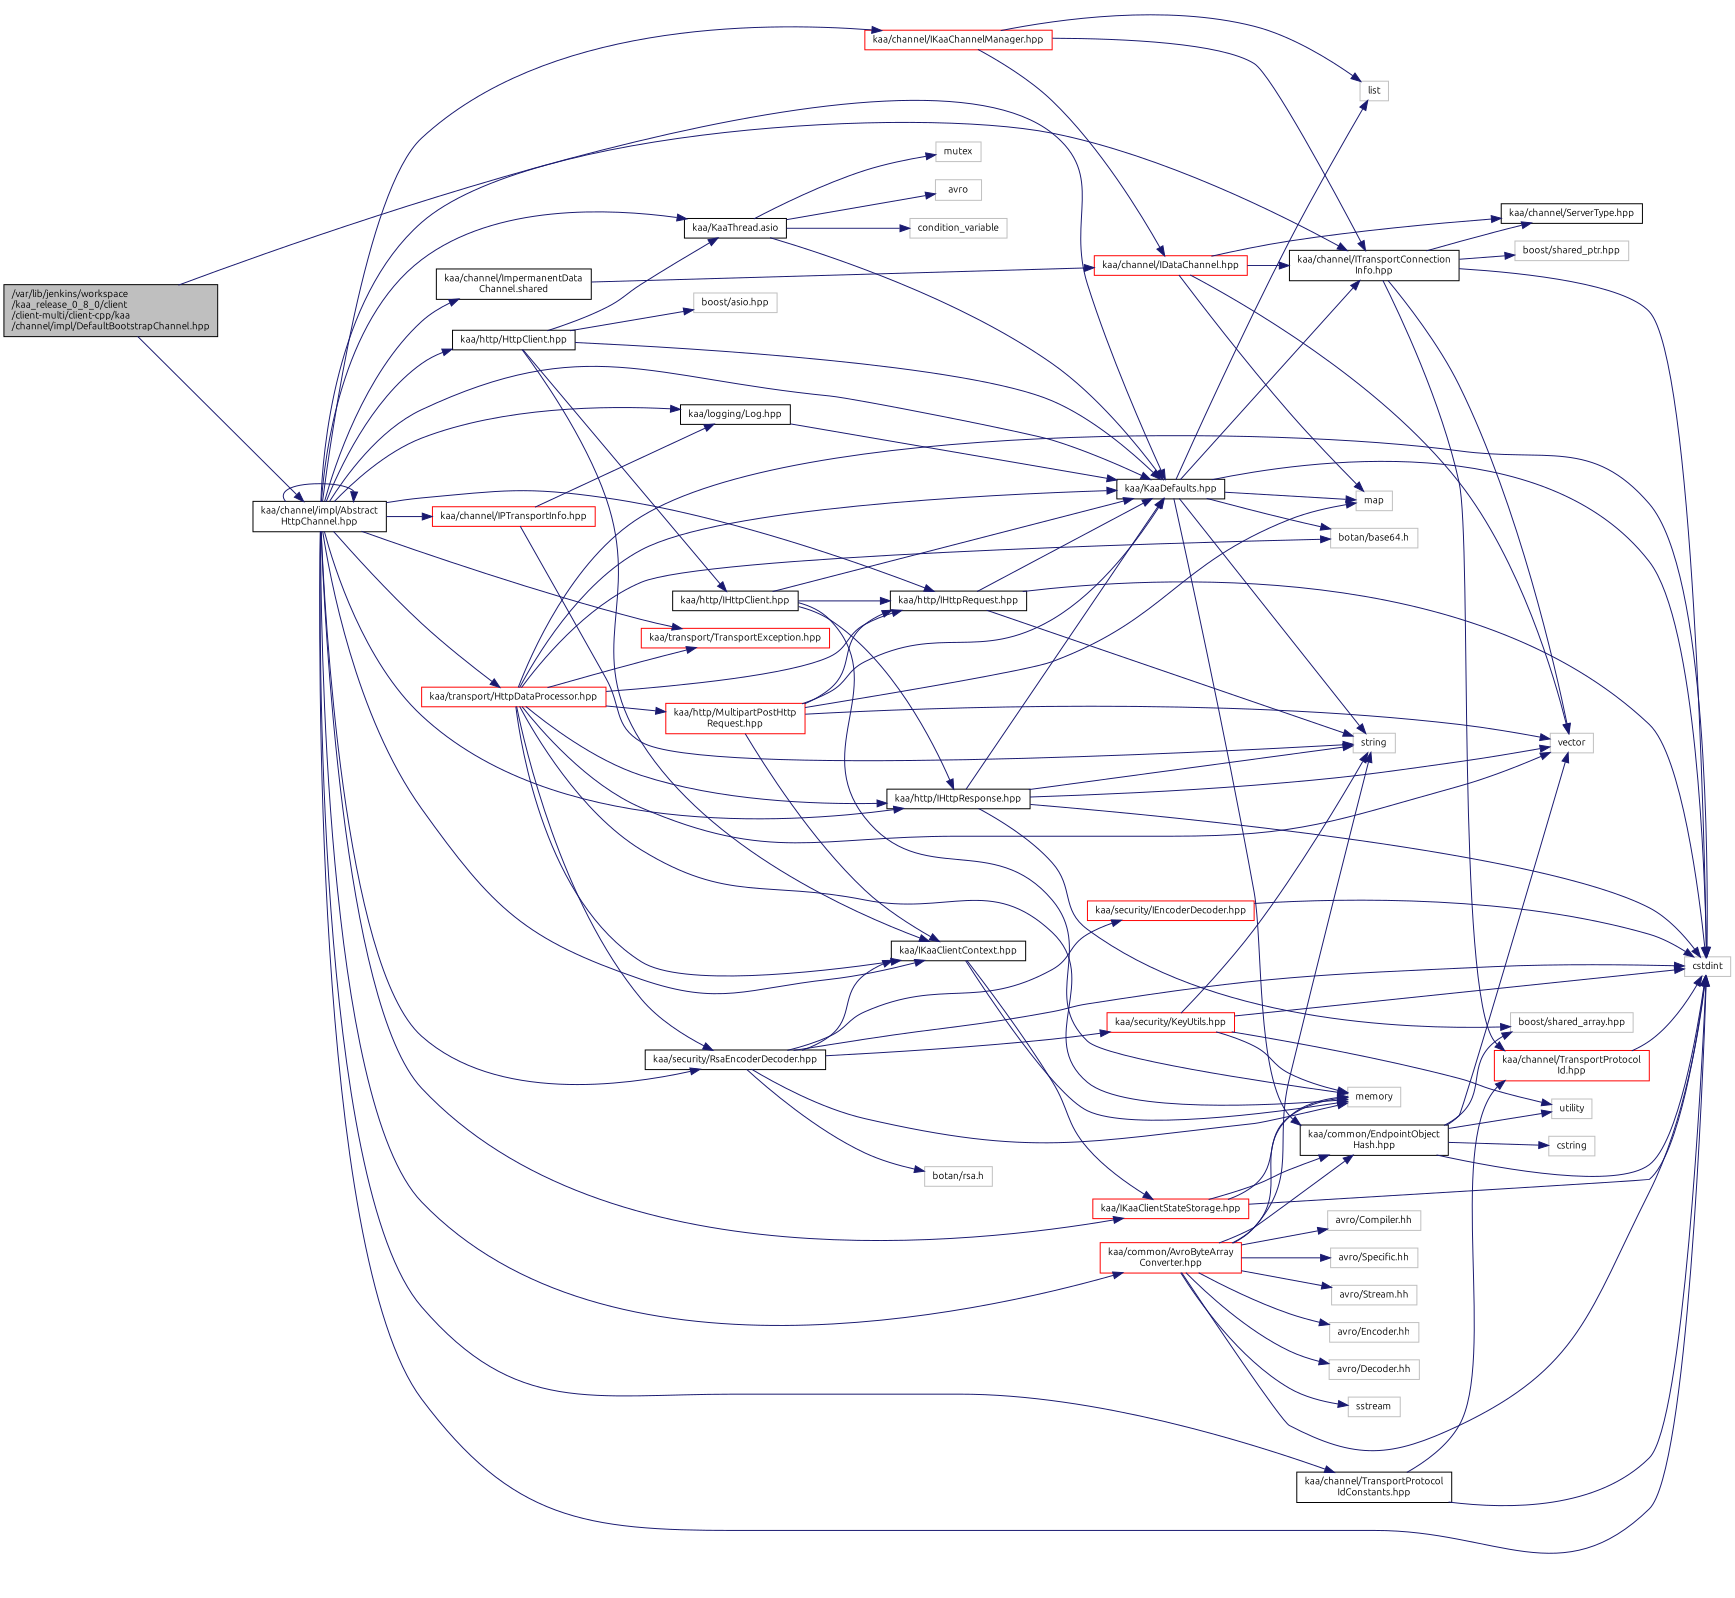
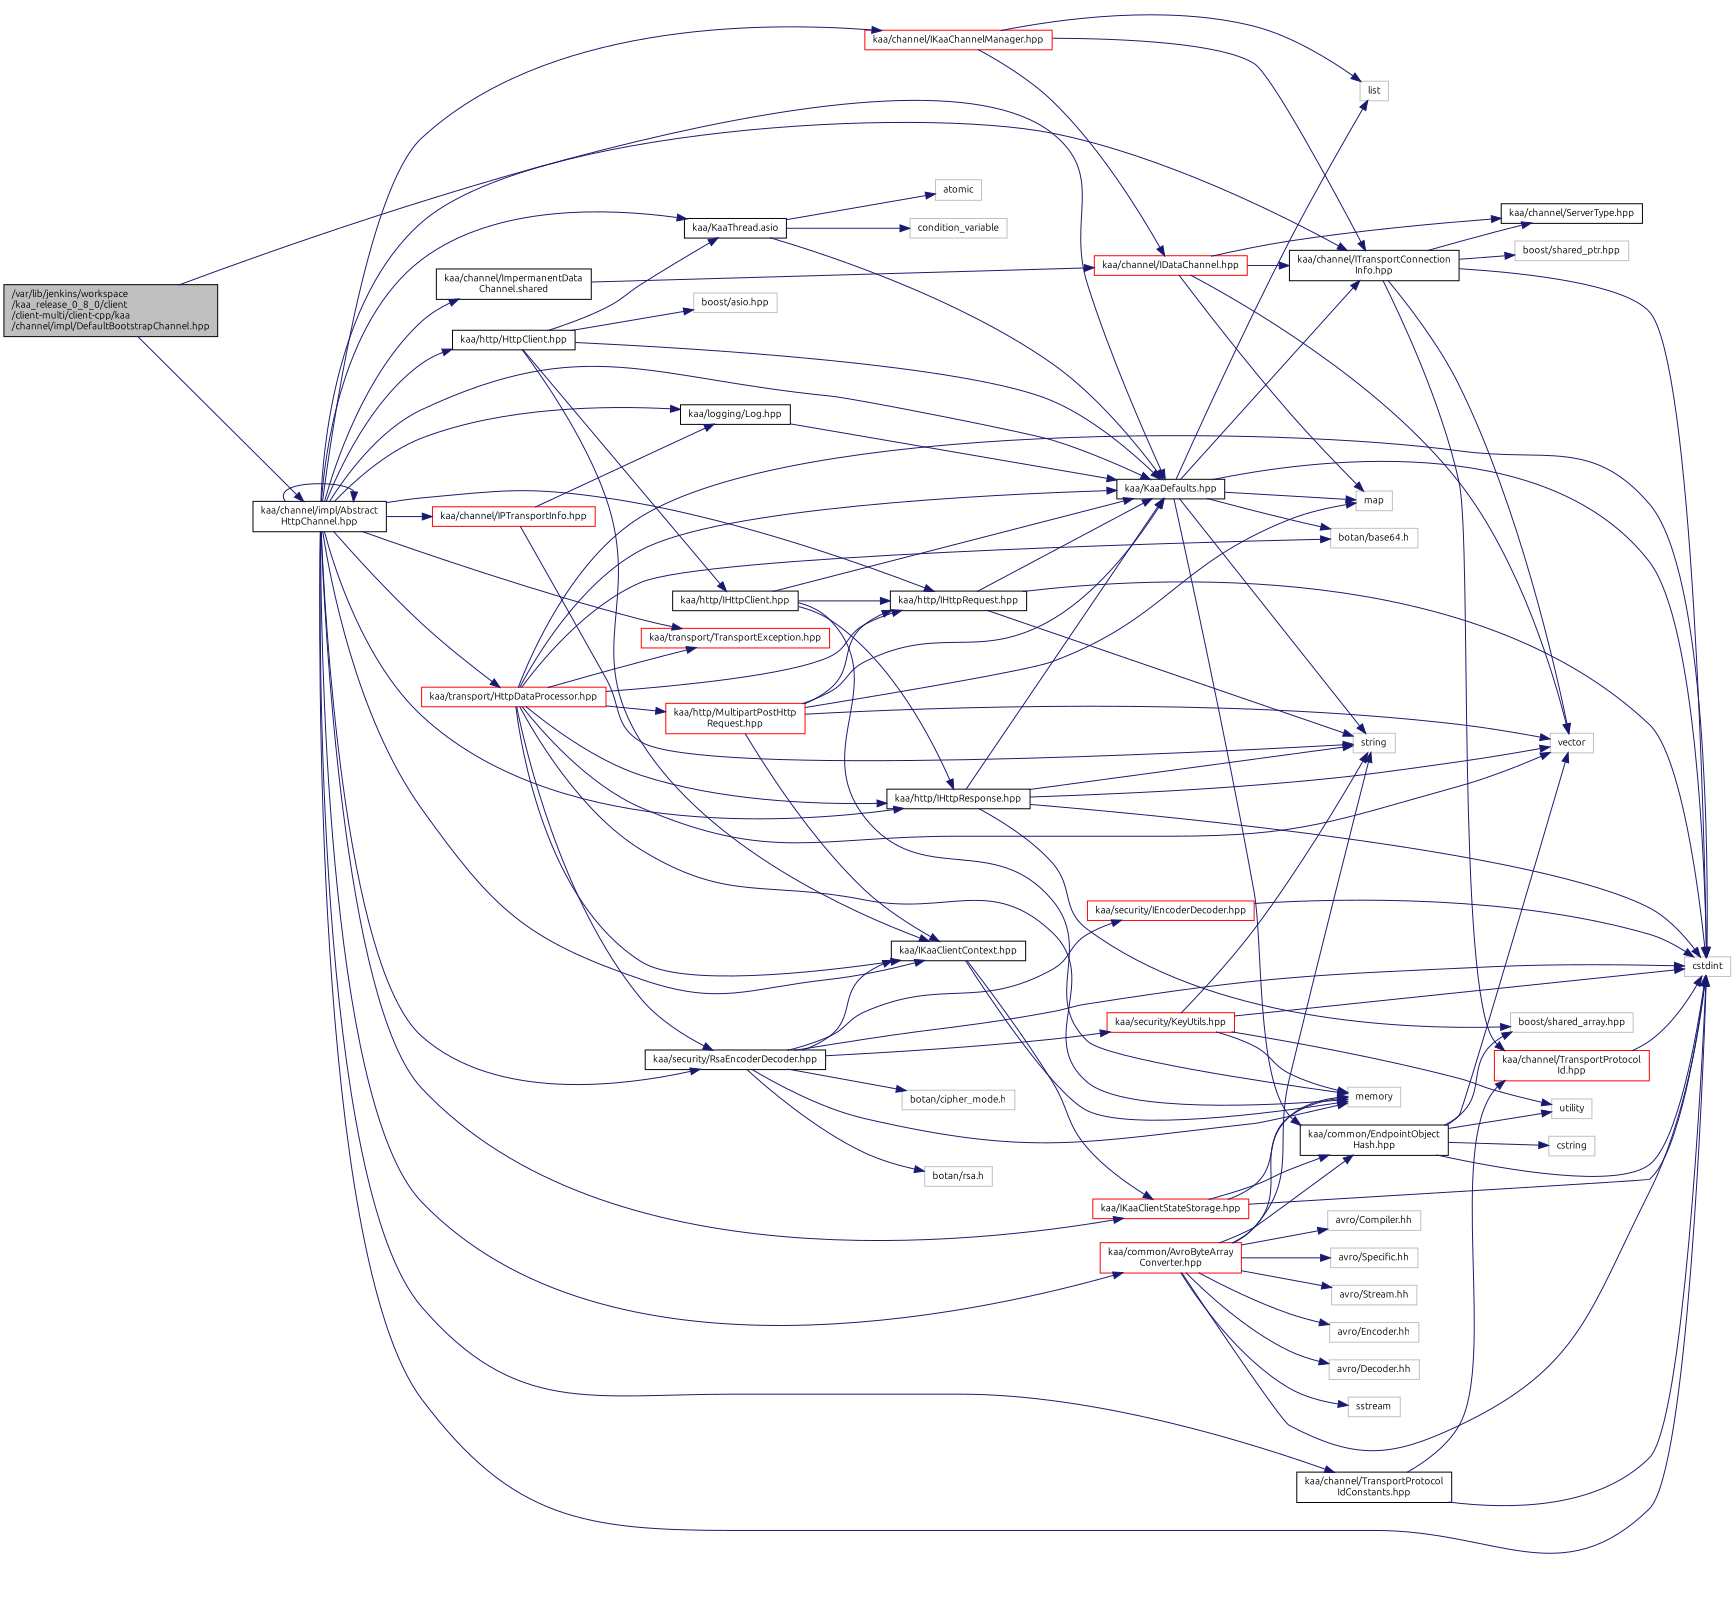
node "mutex": removed
node "avro": label "avro" -> "atomic"
node "botan/cipher_mode.h": added
